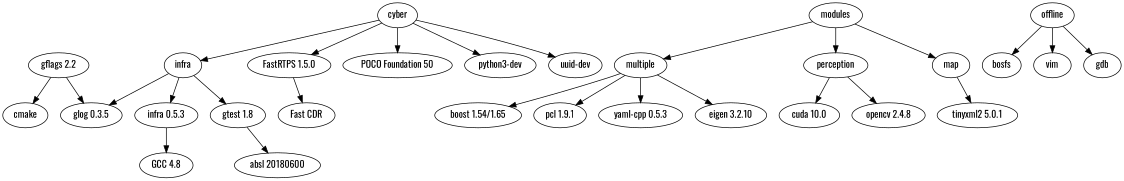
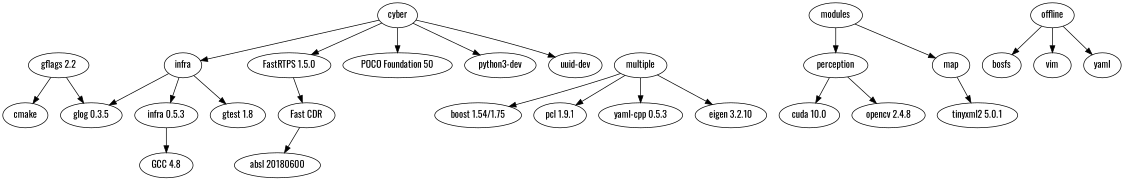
edge "modules" -> "multiple": removed
node "gdb": label "gdb" -> "yaml"
node "boost 1.54/1.65": label "boost 1.54/1.65" -> "boost 1.54/1.75"
edge "gtest 1.8" -> "absl 20180600": now "Fast CDR" -> "absl 20180600"
